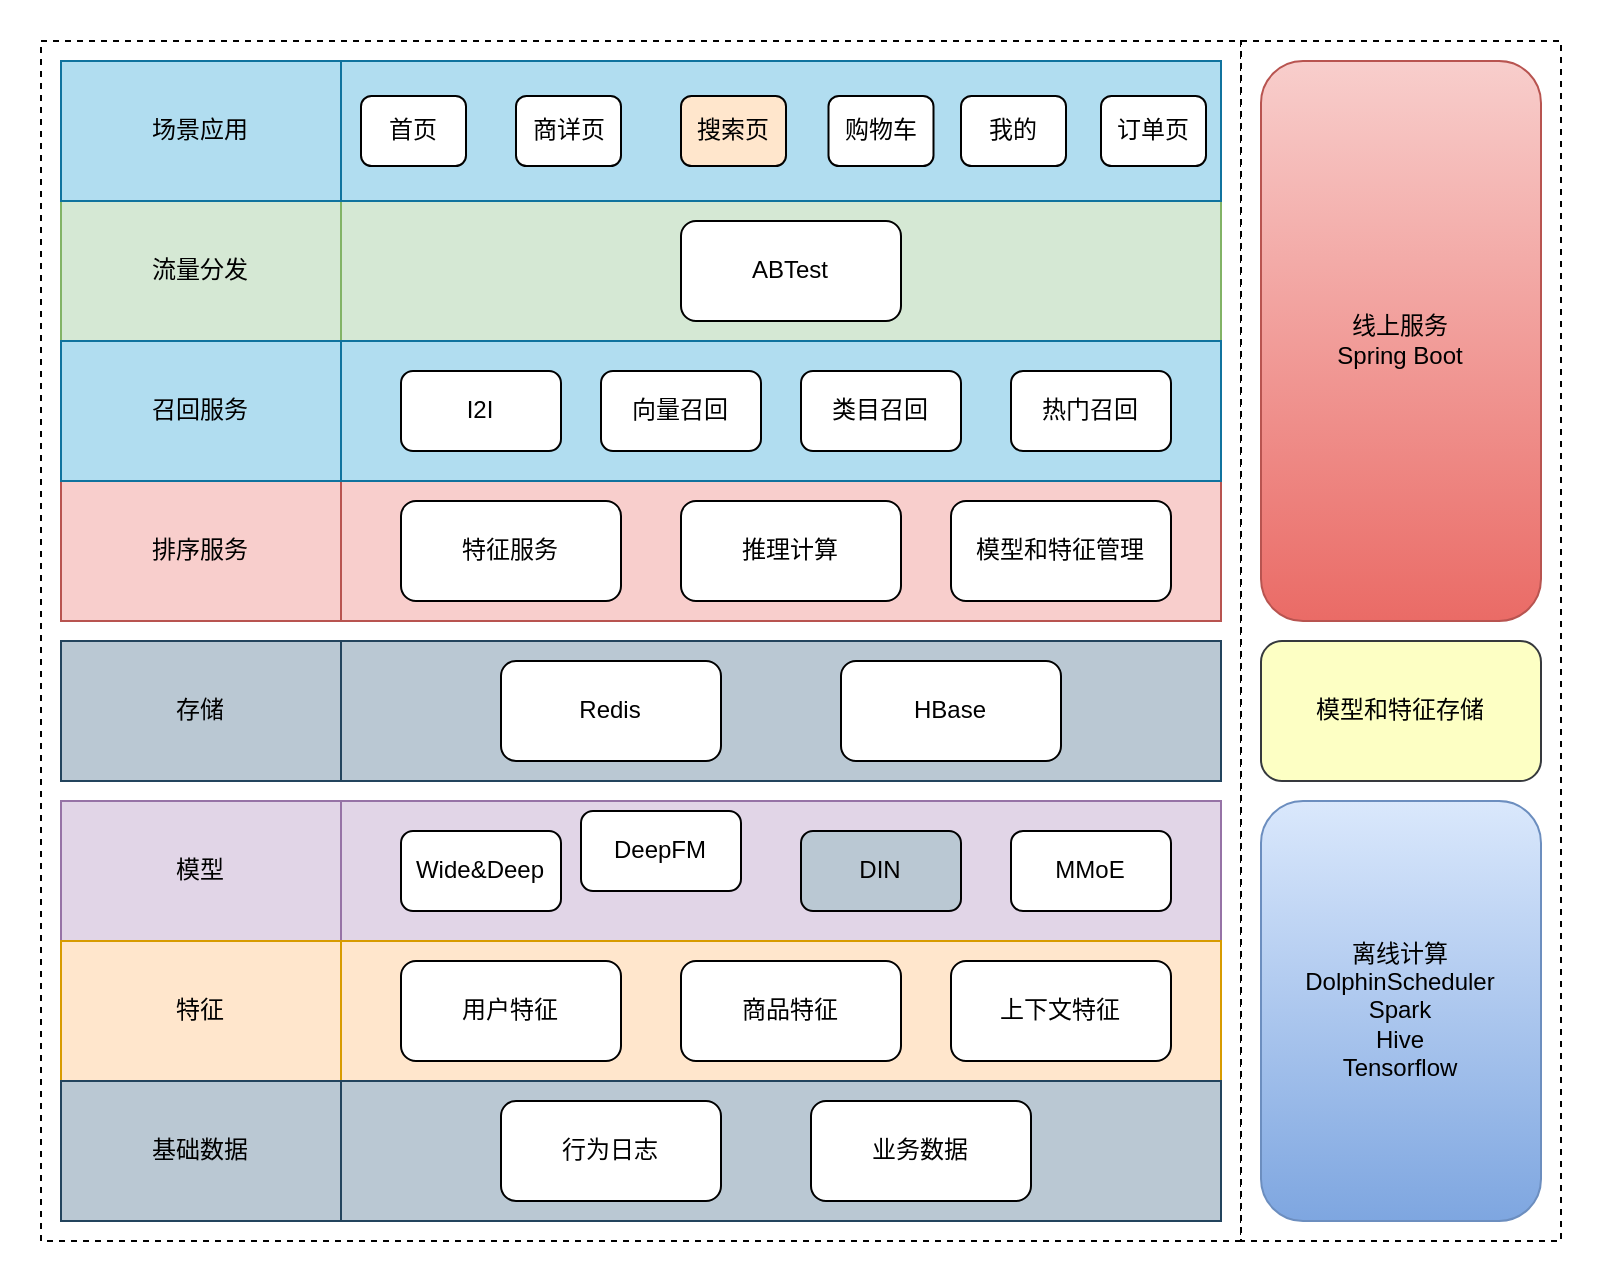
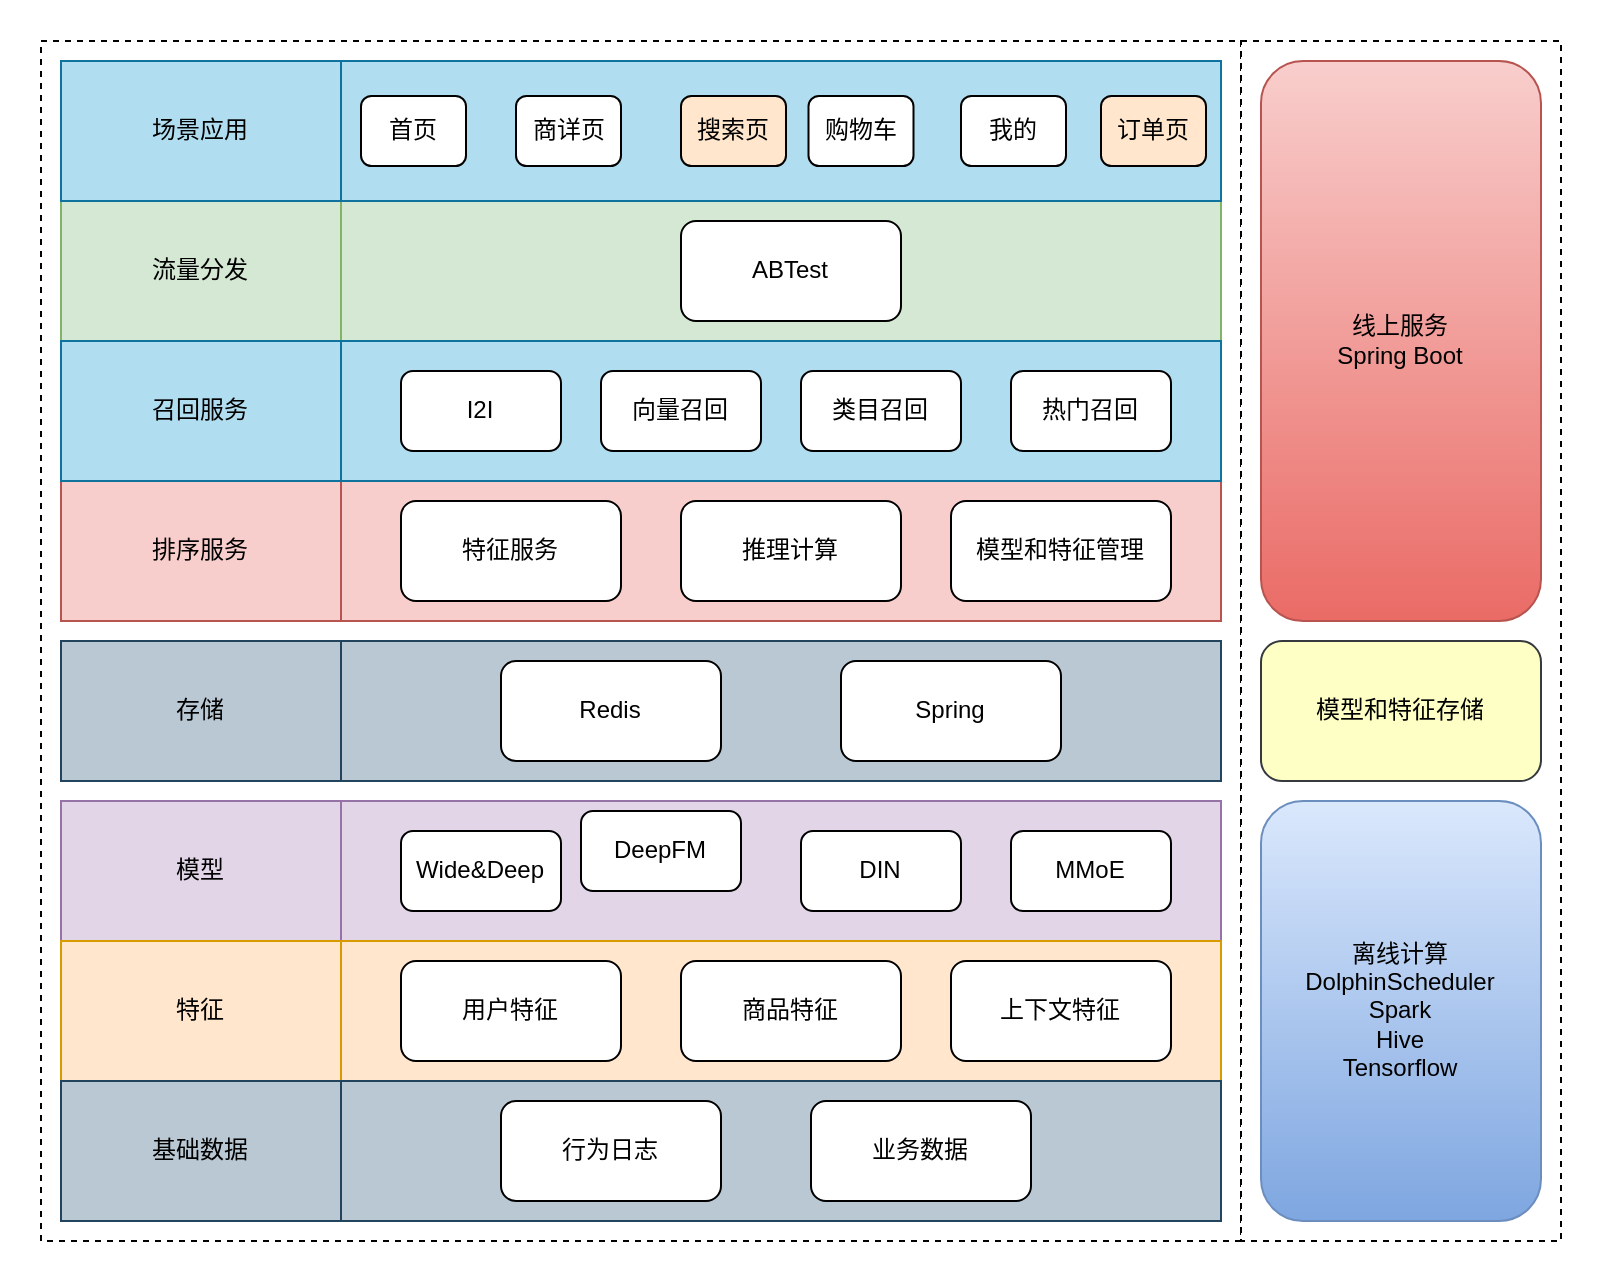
node "购物车": moved (881, 131) -> (861, 131)
node "订单页": fillcolor #ffffff -> #ffe6cc
node "HBase": label "HBase" -> "Spring"
node "DIN": fillcolor #bac8d3 -> #ffffff
